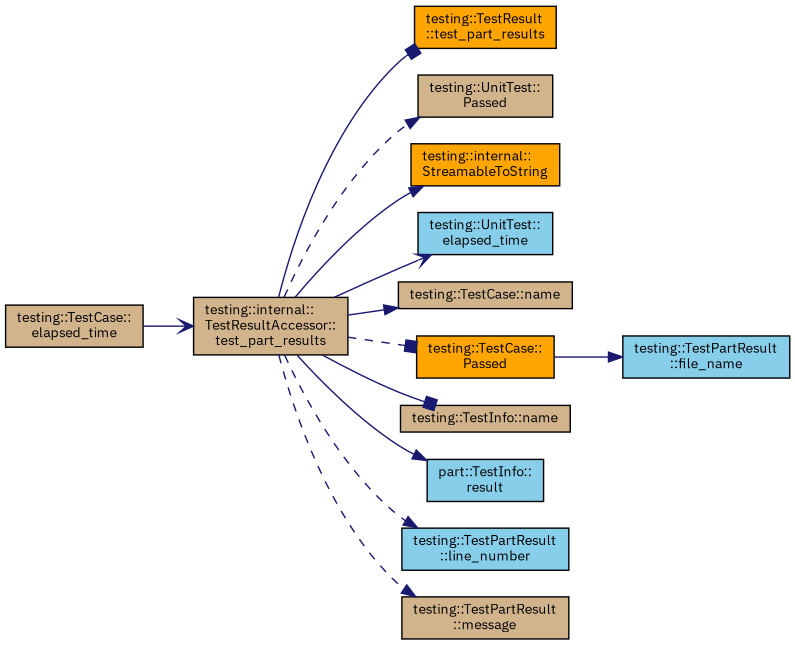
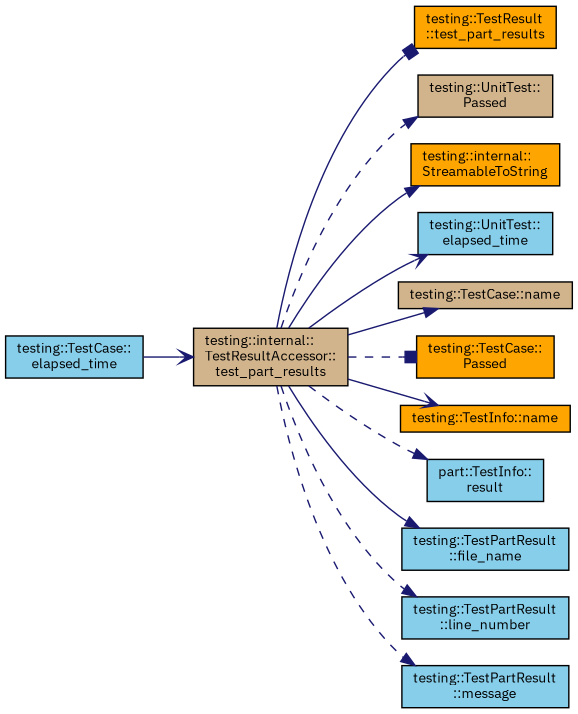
node "testing::TestCase:: elapsed_time": fillcolor tan -> skyblue
edge "testing::TestCase:: Passed" -> "testing::TestPartResult ::file_name": now "testing::internal:: TestResultAccessor:: test_part_results" -> "testing::TestPartResult ::file_name"
edge "testing::internal:: TestResultAccessor:: test_part_results" -> "testing::TestInfo::name": arrowhead box -> vee
edge "testing::internal:: TestResultAccessor:: test_part_results" -> "part::TestInfo:: result": style solid -> dashed
node "testing::TestInfo::name": fillcolor tan -> orange
node "testing::TestPartResult ::message": fillcolor tan -> skyblue
